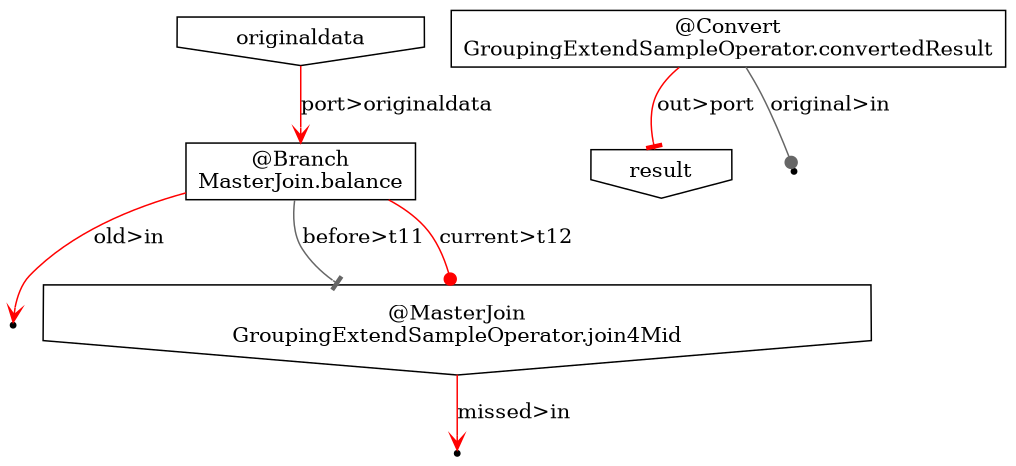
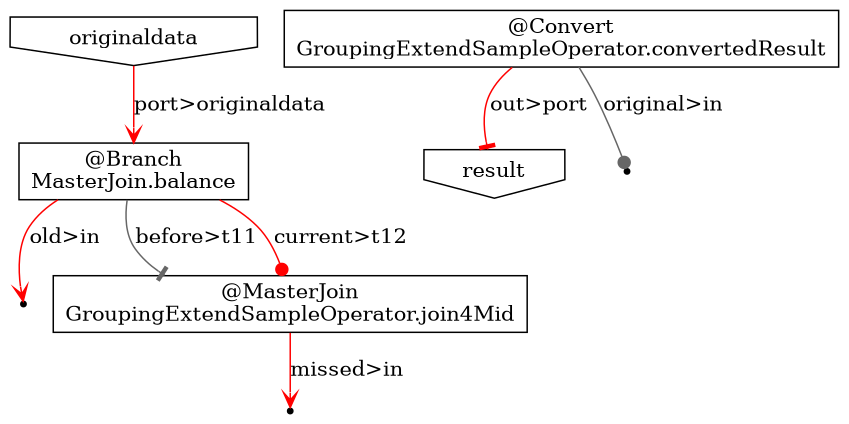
node "@MasterJoin GroupingExtendSampleOperator.join4Mid": shape invhouse -> box
